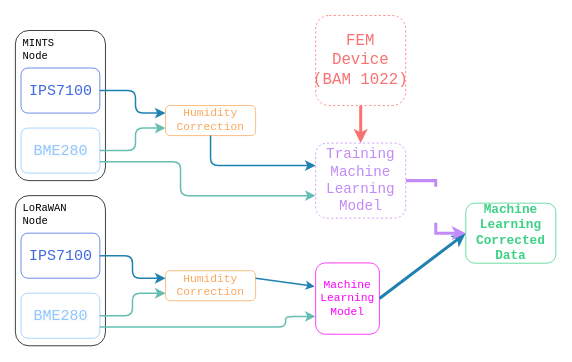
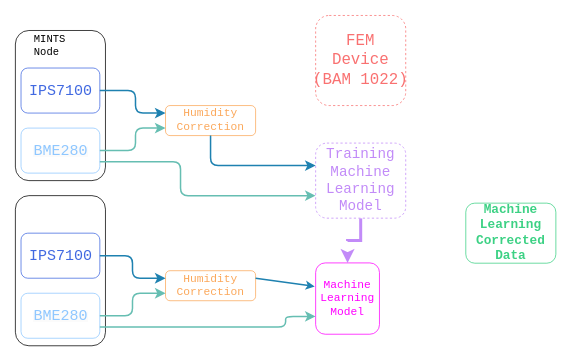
node "MINTS Node": moved (53, 49) -> (64, 45)
edge "FEM Device (BAM 1022)" -> "Training Machine Learning Model": removed
edge "Training Machine Learning Model" -> "Machine Learning Corrected Data": now "Training Machine Learning Model" -> "Machine Learning Model"
node "LoRaWAN Node": removed
edge "Machine Learning Model" -> "Machine Learning Corrected Data": removed
